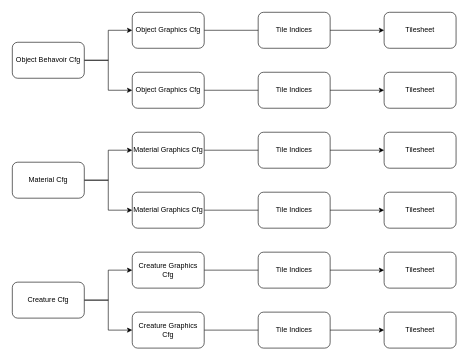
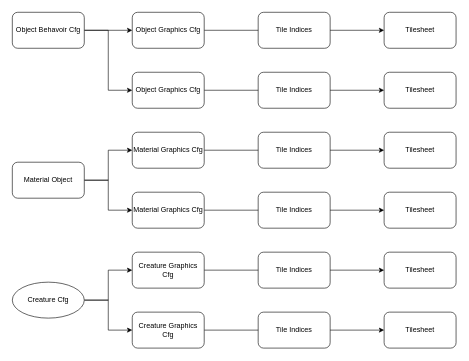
node "Object Behavoir Cfg": moved (48, 60) -> (48, 30)
node "Material Cfg": label "Material Cfg" -> "Material Object"
node "Creature Cfg": shape rounded rectangle -> ellipse
